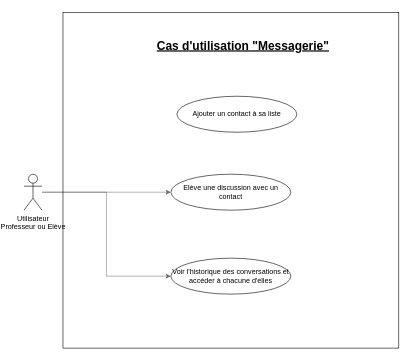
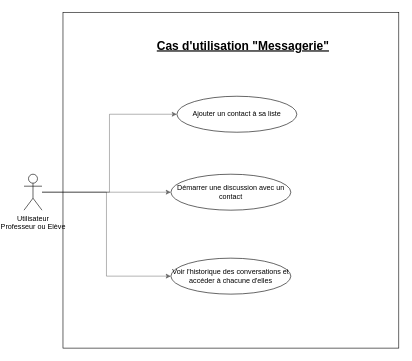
edge "Utilisateur Professeur ou Elève" -> "Ajouter un contact à sa liste": added
node "Elève une discussion avec un contact": label "Elève une discussion avec un contact" -> "Démarrer une discussion avec un contact"
